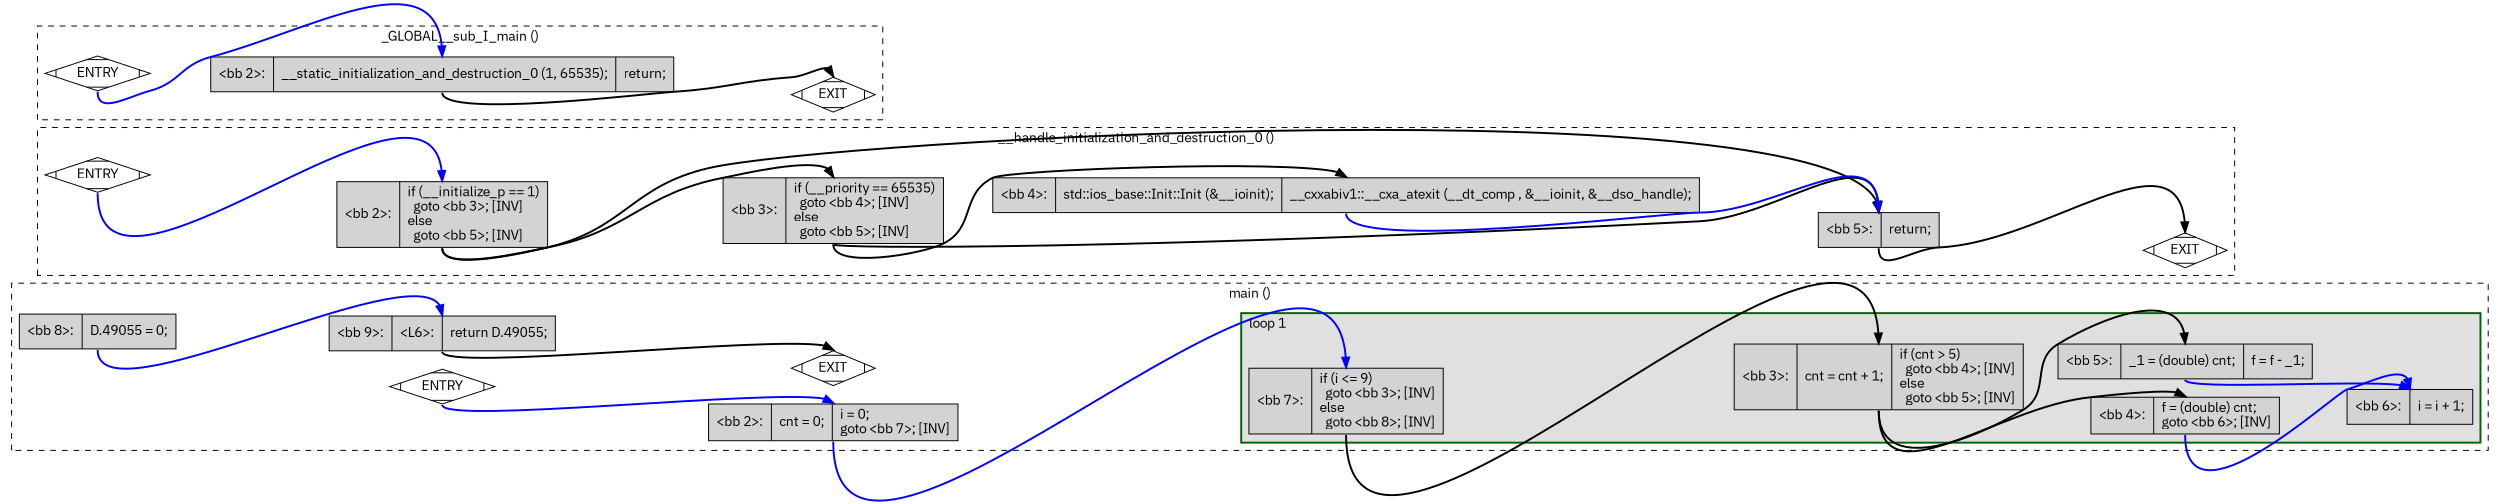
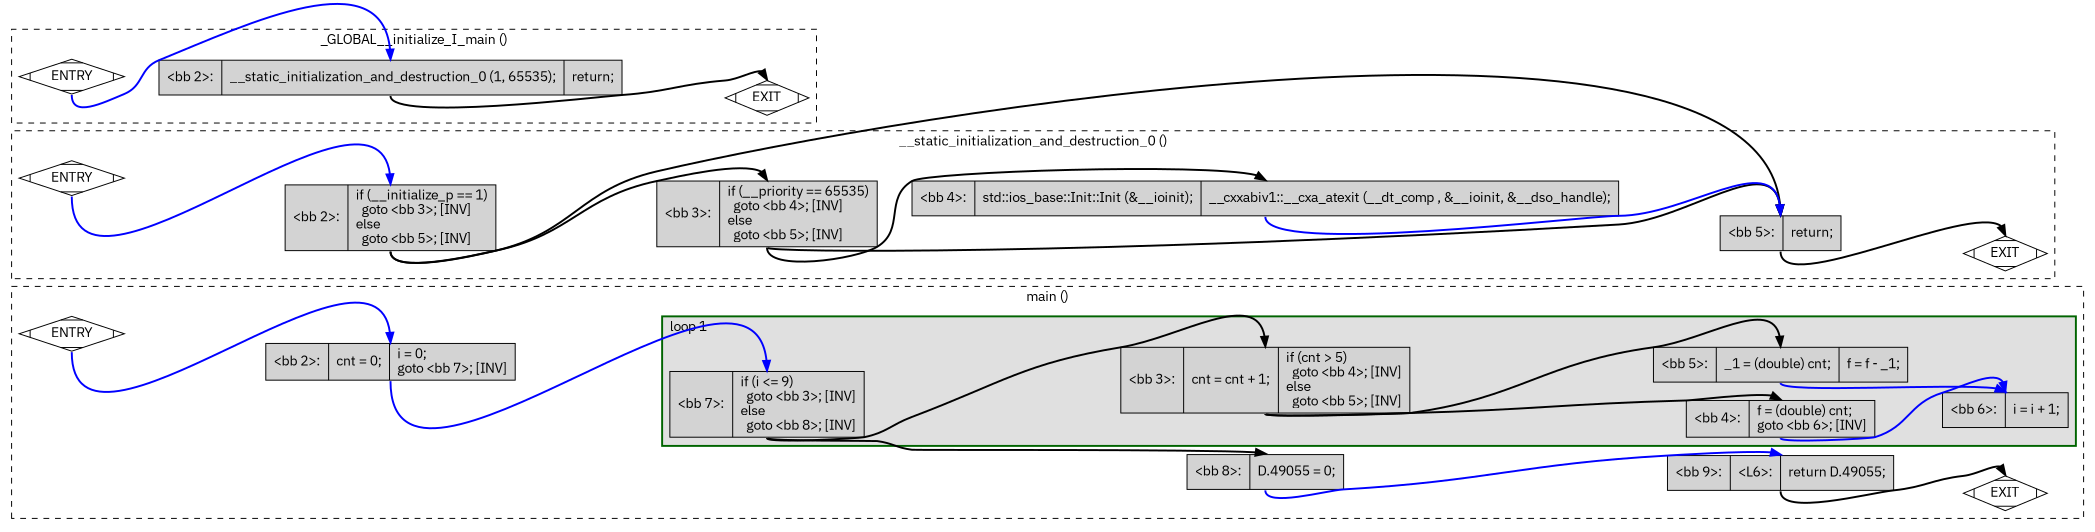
cluster "_GLOBAL__sub_I_main ()": label "_GLOBAL__sub_I_main ()" -> "_GLOBAL__initialize_I_main ()"
cluster "__handle_initialization_and_destruction_0 ()": label "__handle_initialization_and_destruction_0 ()" -> "__static_initialization_and_destruction_0 ()"
edge "<bb 7>:" -> "<bb 8>:": added
